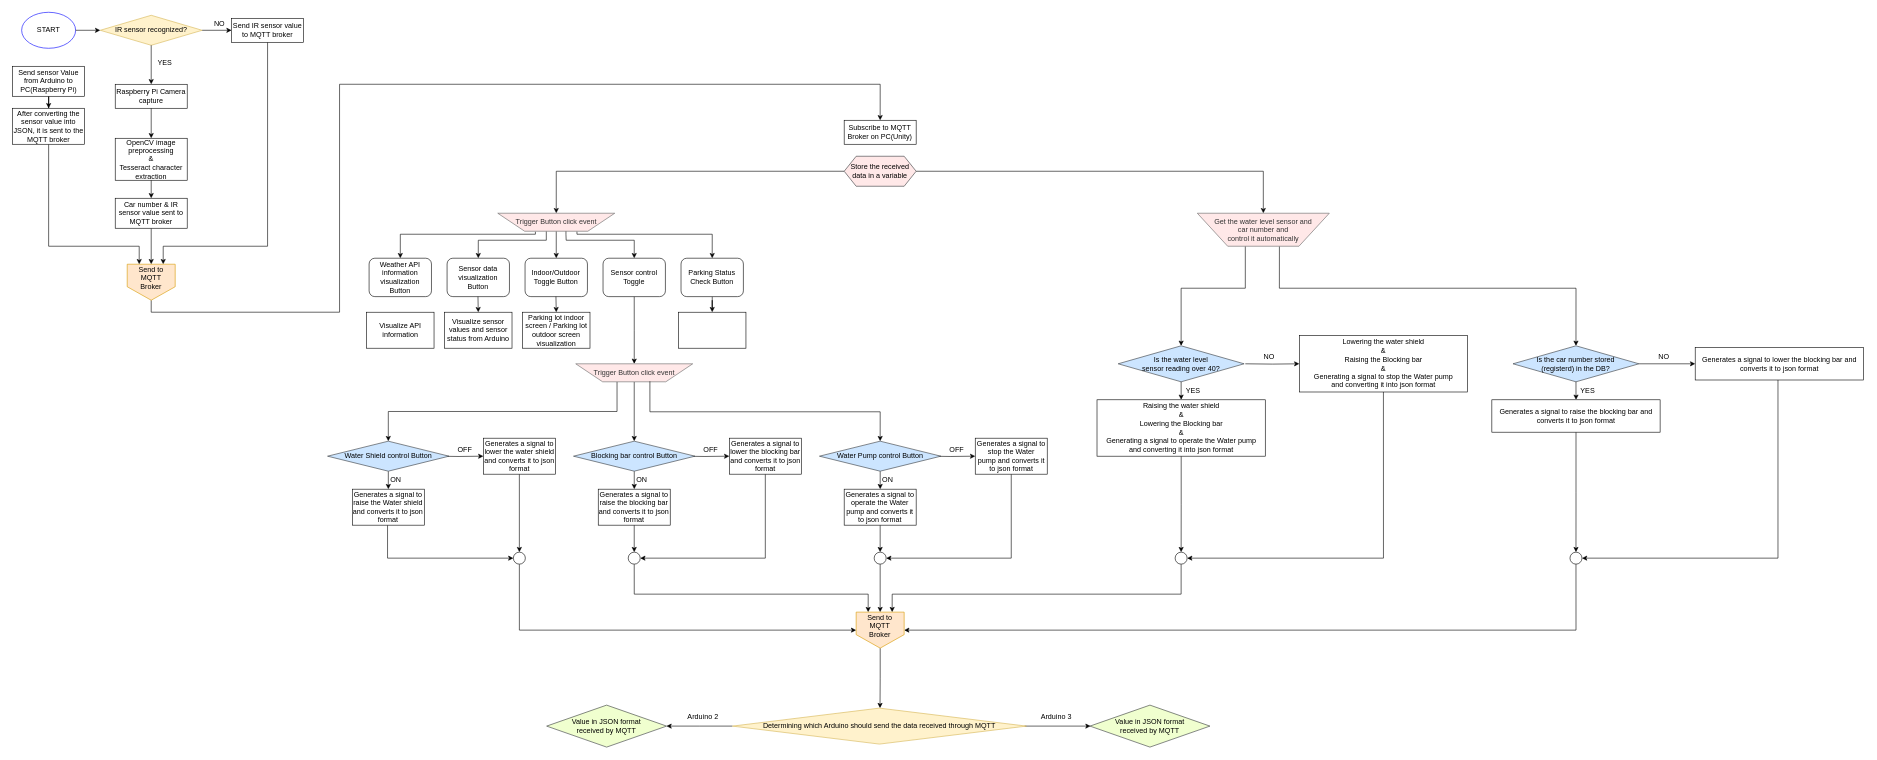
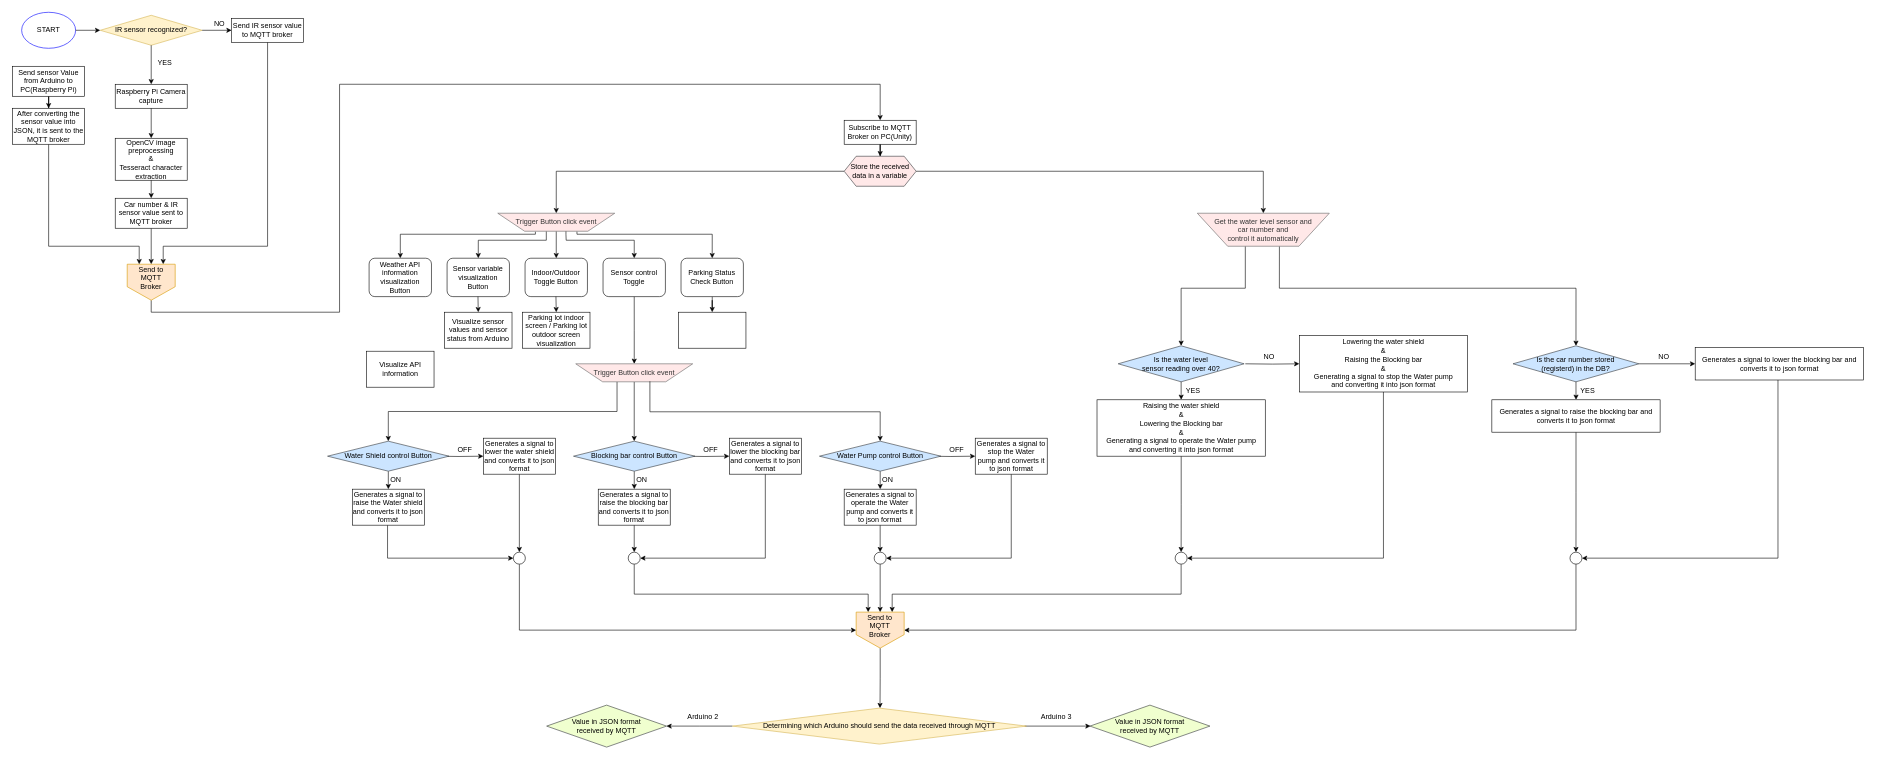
edge "Subscribe to MQTT Broker on PC(Unity)" -> "Store the received data in a variable": added
node "Sensor data visualization Button": label "Sensor data visualization Button" -> "Sensor variable visualization Button"
node "Visualize API information": moved (400, 330) -> (400, 369)
